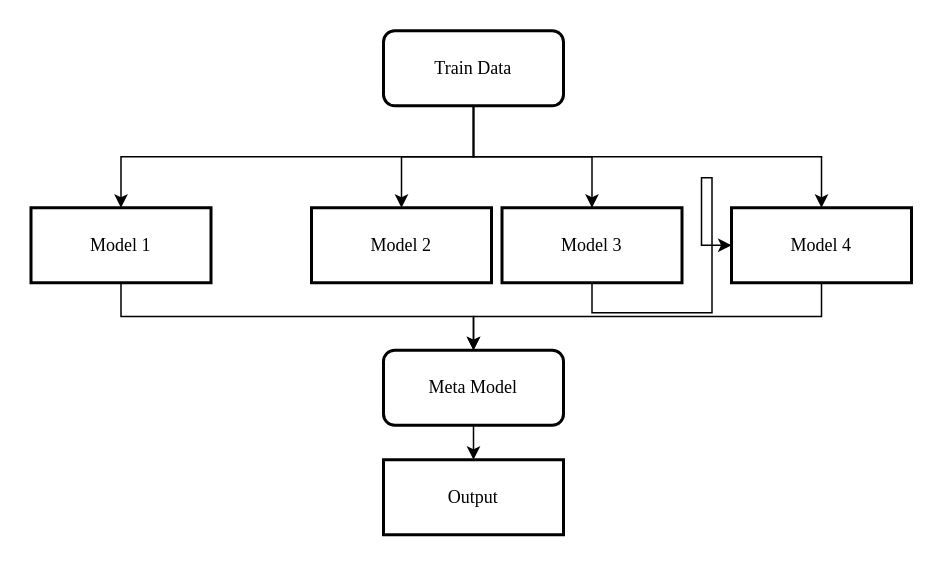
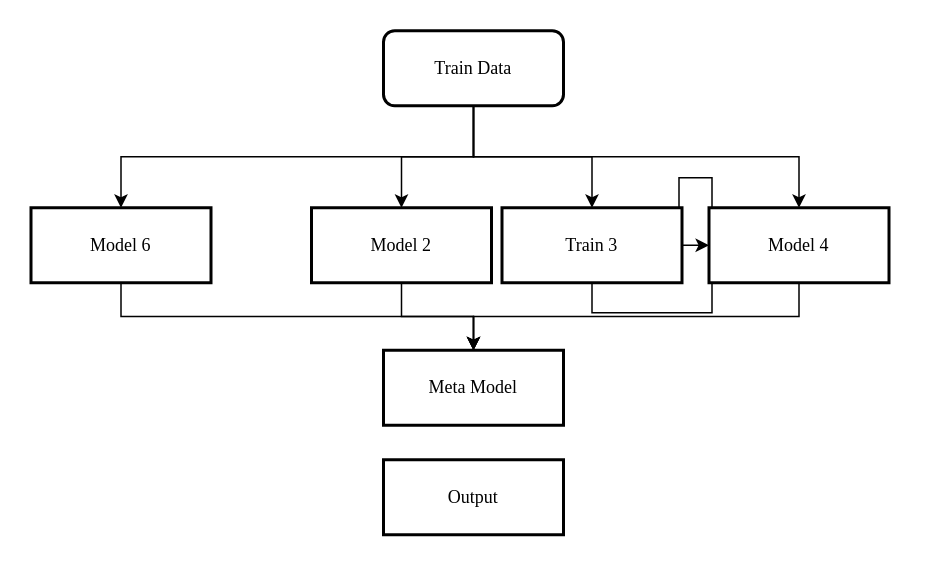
node "Model 1": label "Model 1" -> "Model 6"
node "Model 3": label "Model 3" -> "Train 3"
node "Model 4": moved (821, 245) -> (799, 245)
edge "Model 2" -> "Meta Model": added
node "Meta Model": shape rounded rectangle -> rectangle
edge "Meta Model" -> "Output": removed
